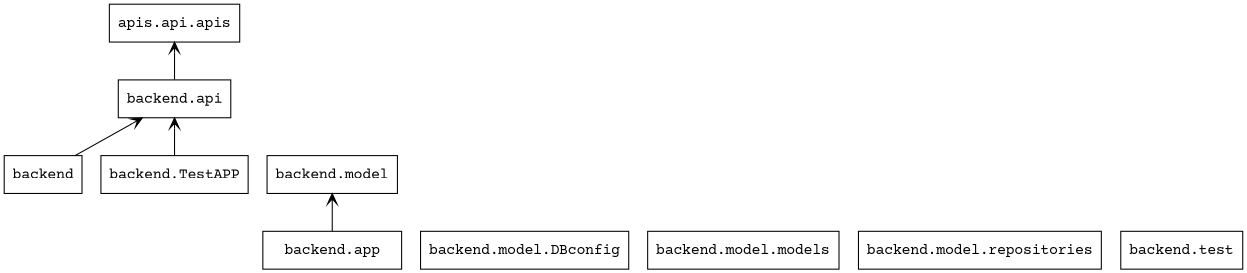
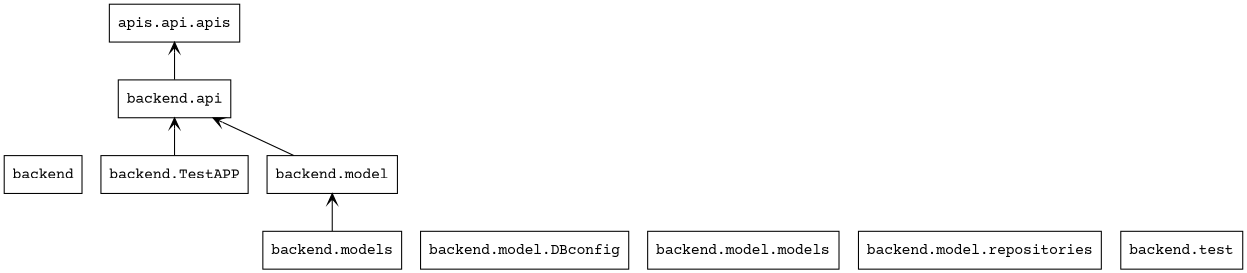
edge "backend" -> "backend.api": now "backend.model" -> "backend.api"
node "backend.app": label "backend.app" -> "backend.models"
